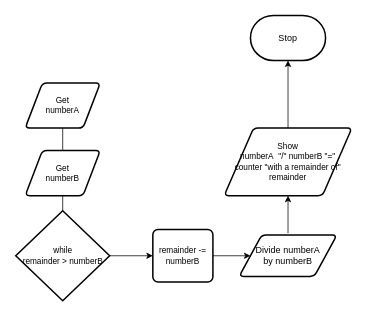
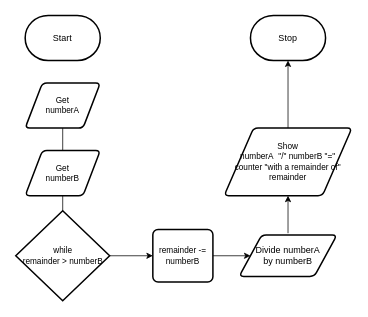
node "Start": added
